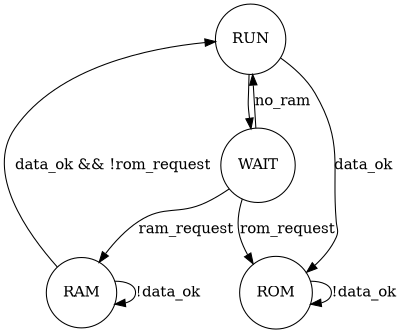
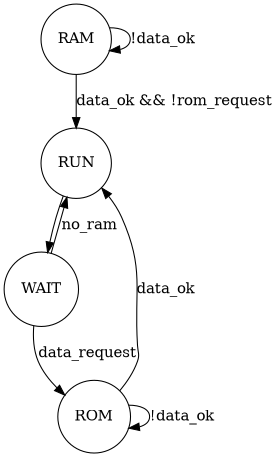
edge "RUN" -> "ROM": reversed
edge "WAIT" -> "RAM": removed, label "ram_request"
edge "WAIT" -> "ROM": label "rom_request" -> "data_request"
